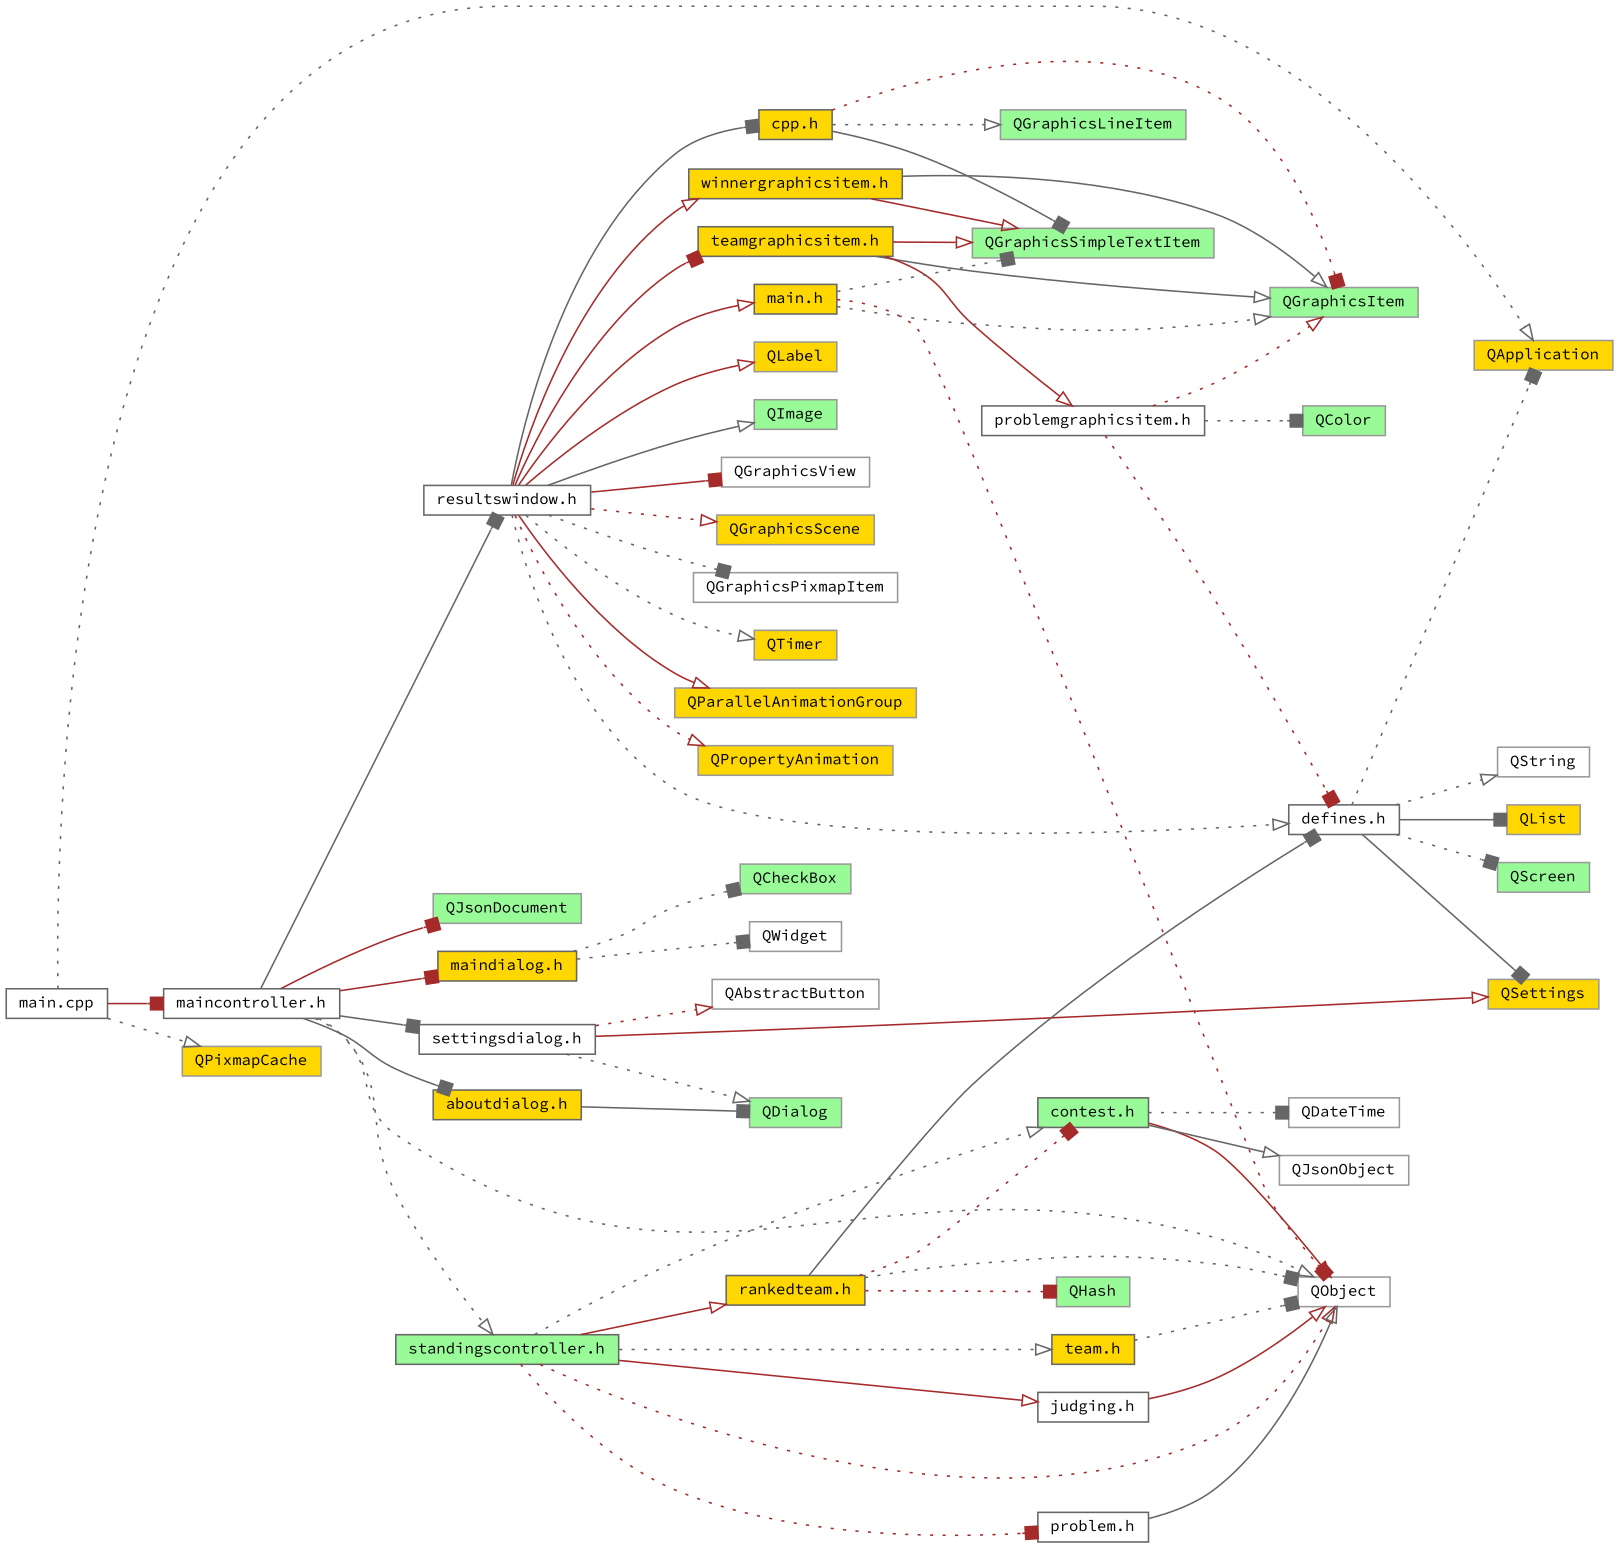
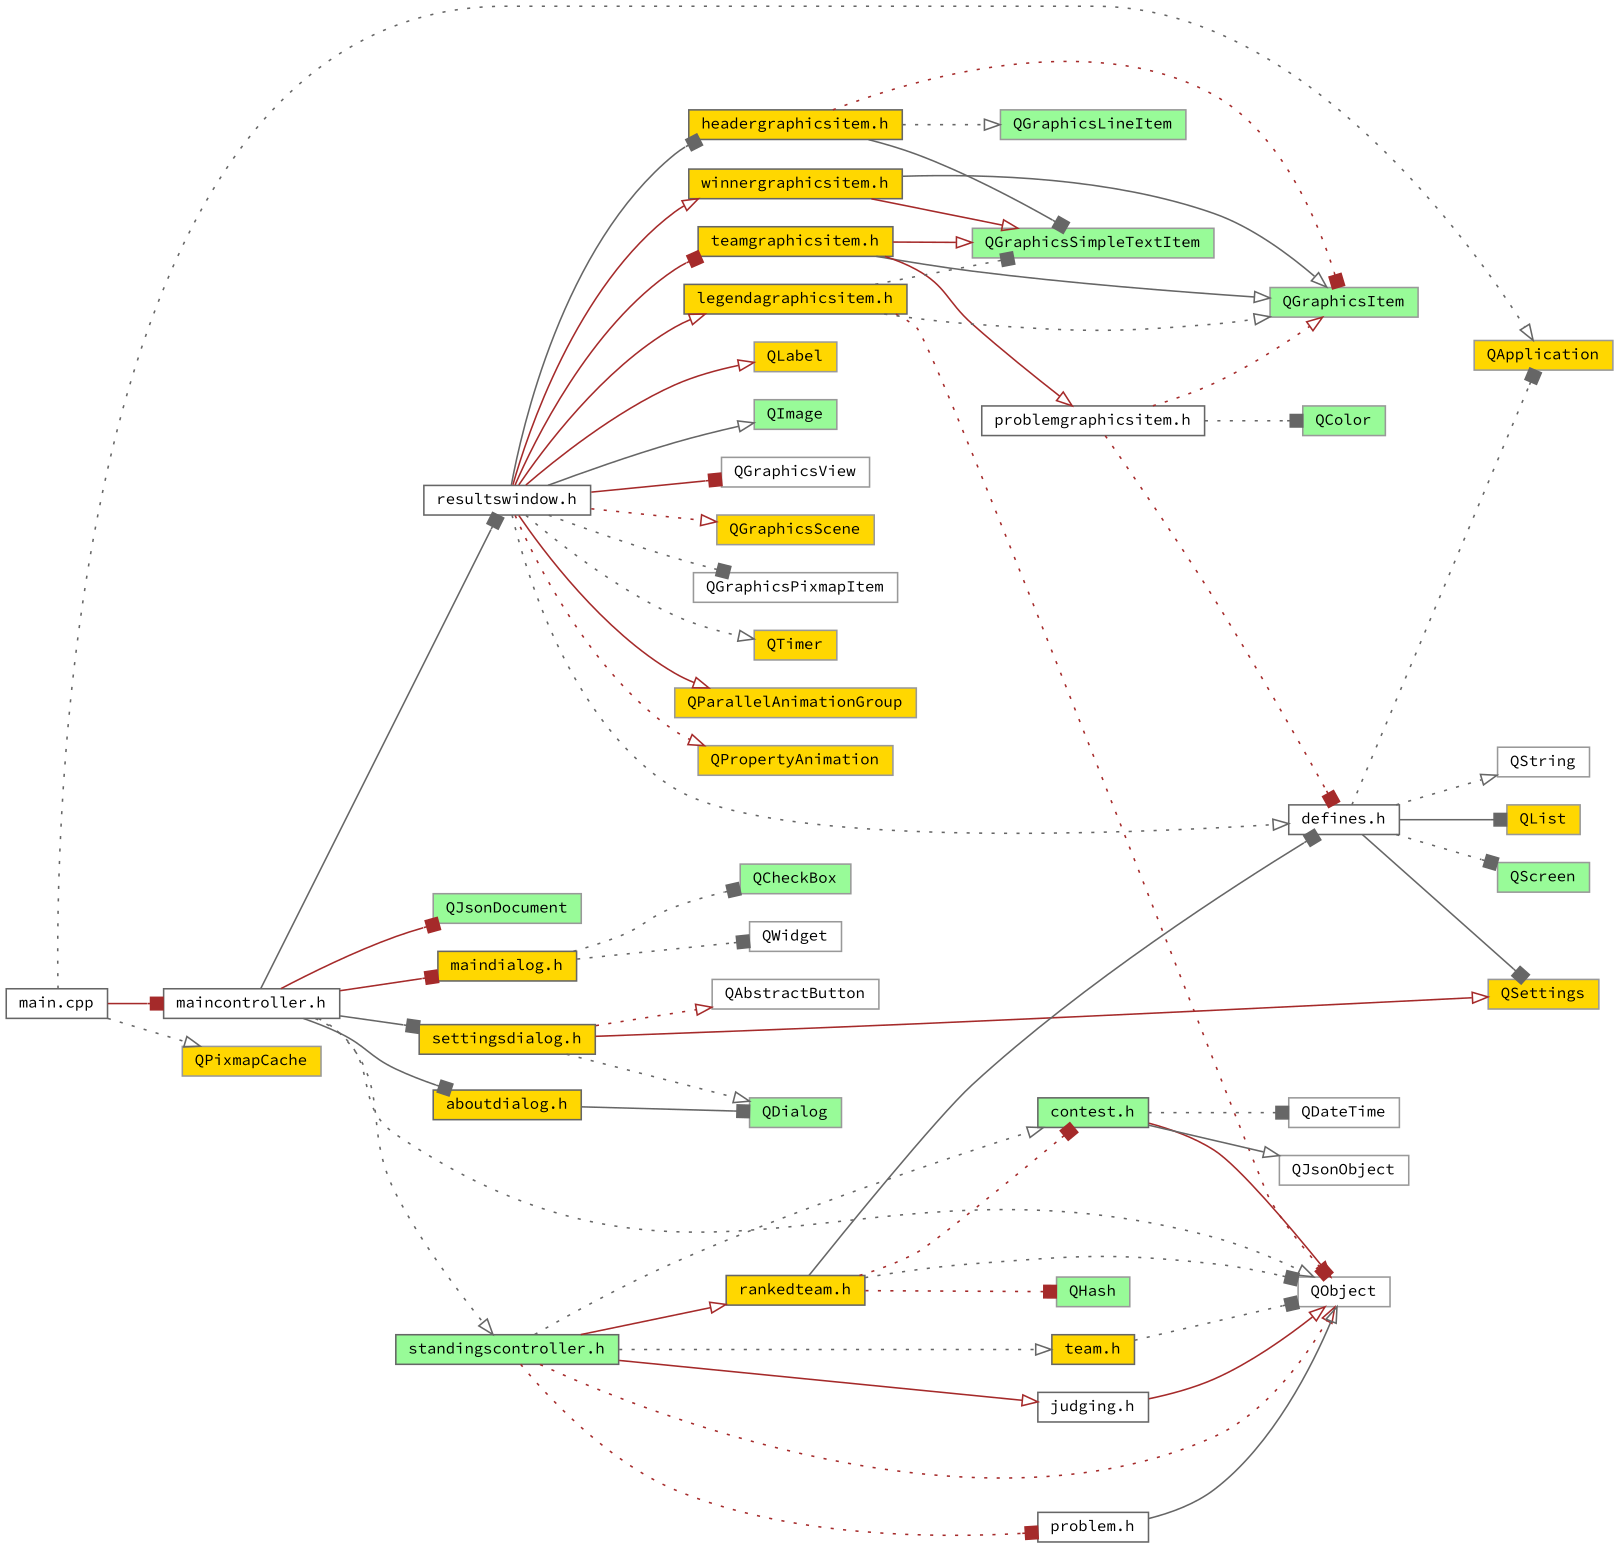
node "cpp.h": label "cpp.h" -> "headergraphicsitem.h"
node "main.h": label "main.h" -> "legendagraphicsitem.h"
node "settingsdialog.h": fillcolor white -> gold
